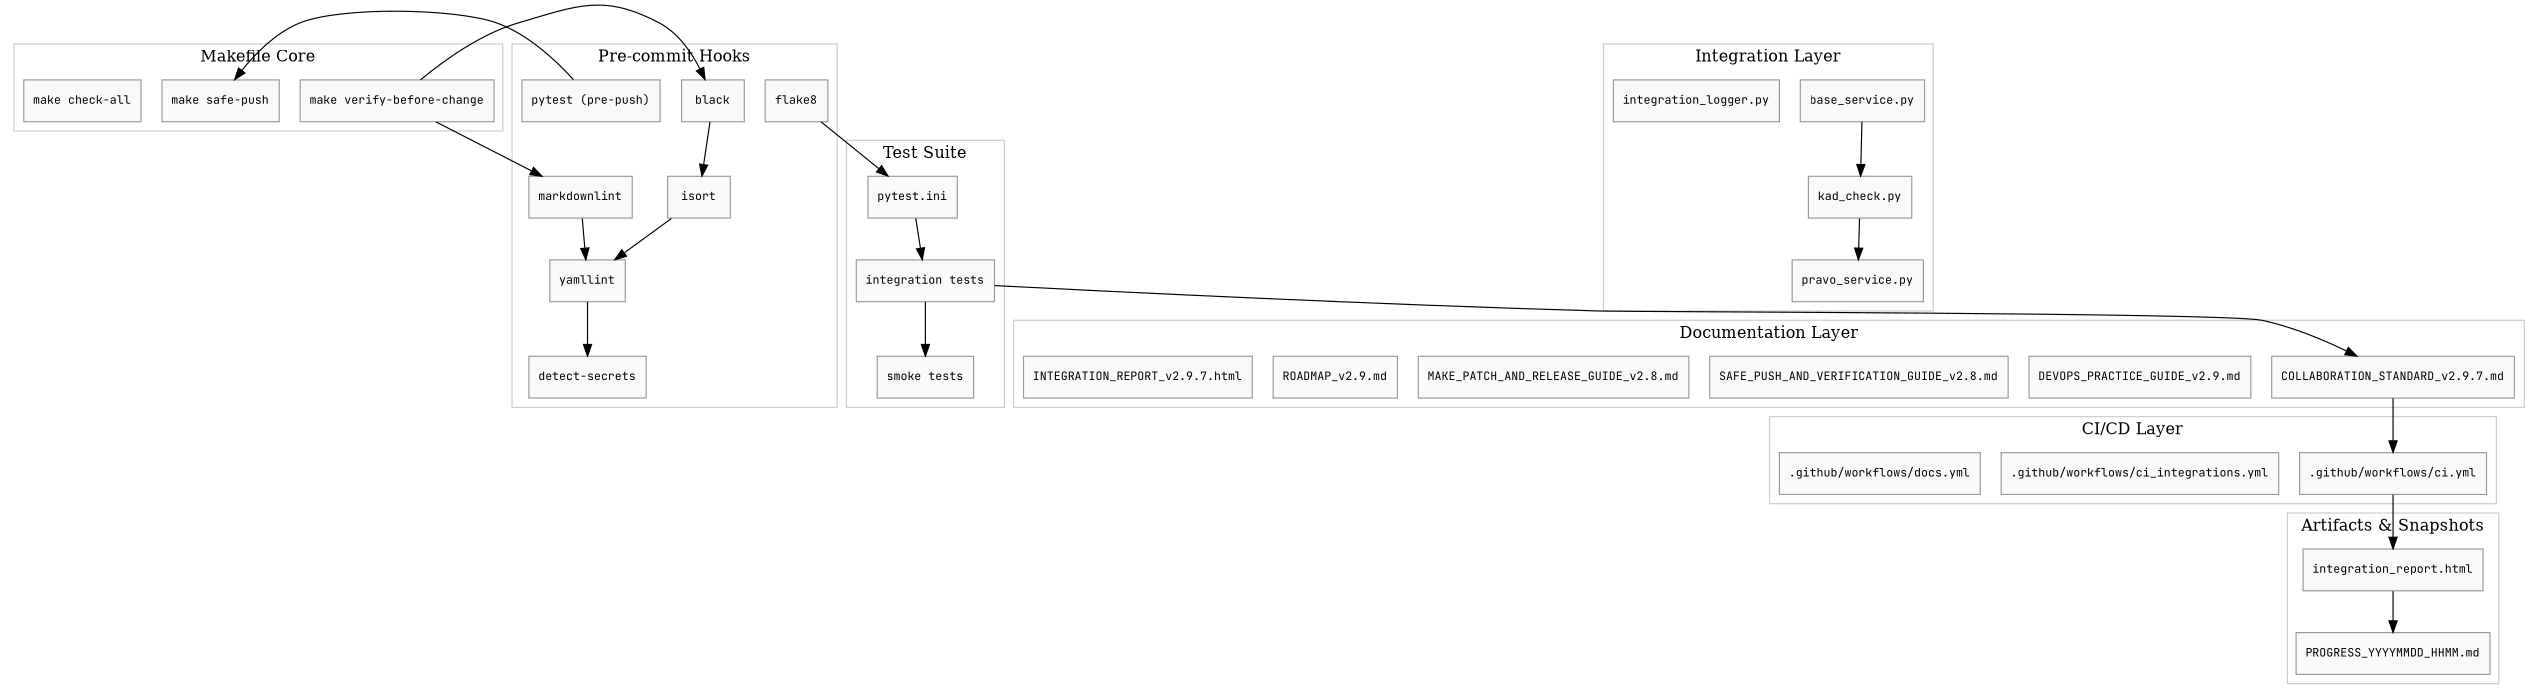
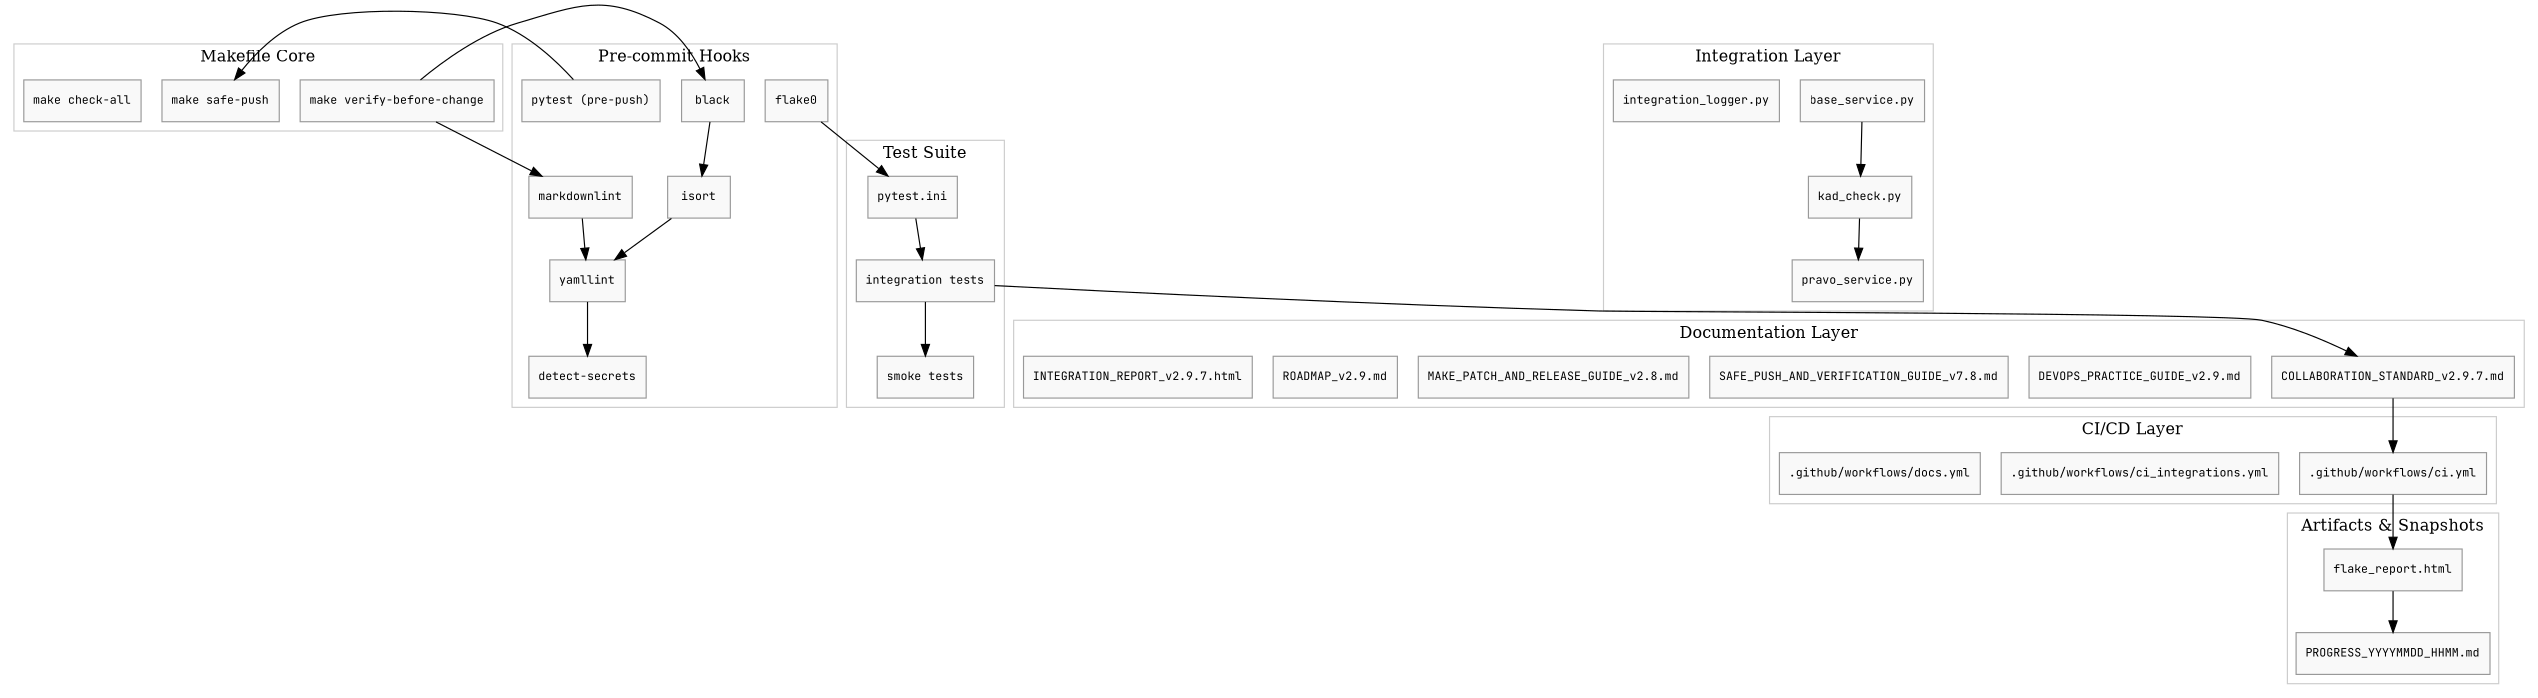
node "flake8": label "flake8" -> "flake0"
node "SAFE_PUSH_AND_VERIFICATION_GUIDE_v2.8.md": label "SAFE_PUSH_AND_VERIFICATION_GUIDE_v2.8.md" -> "SAFE_PUSH_AND_VERIFICATION_GUIDE_v7.8.md"
node "integration_report.html": label "integration_report.html" -> "flake_report.html"
